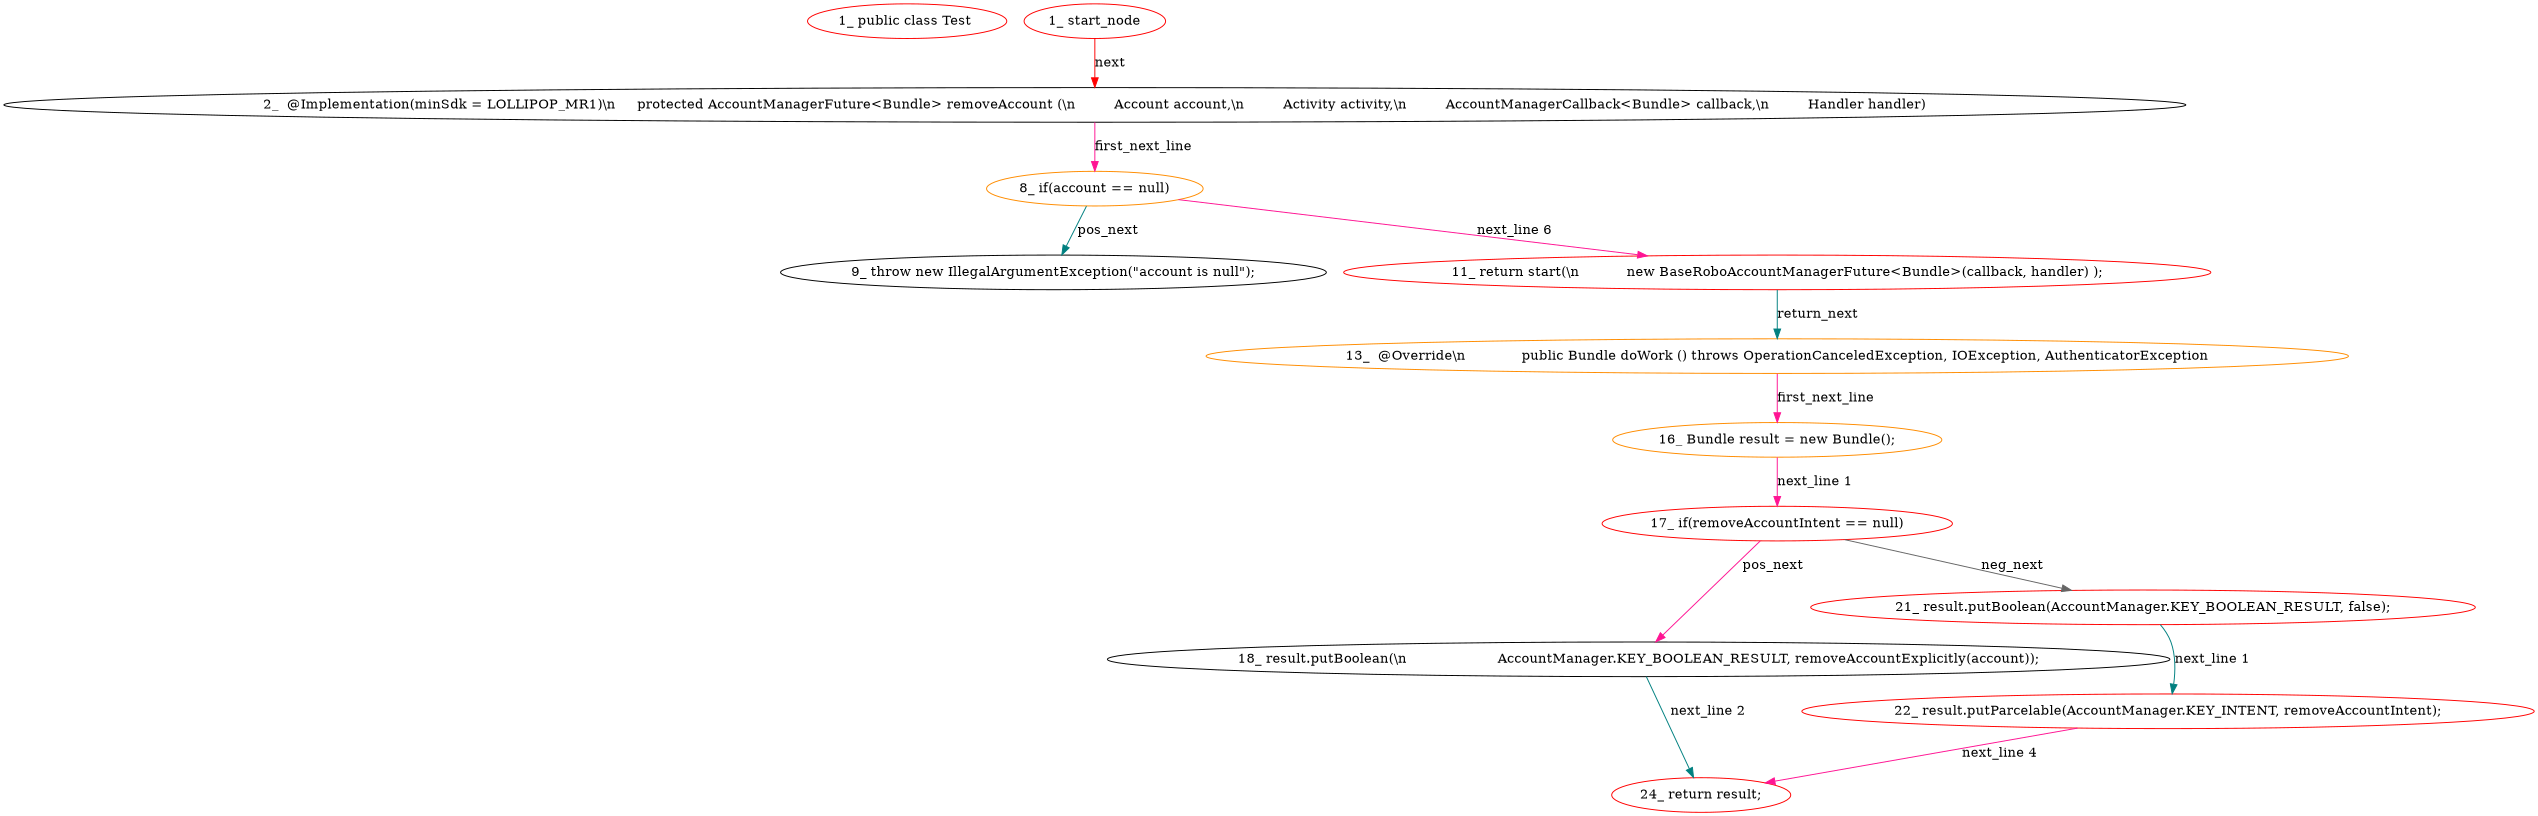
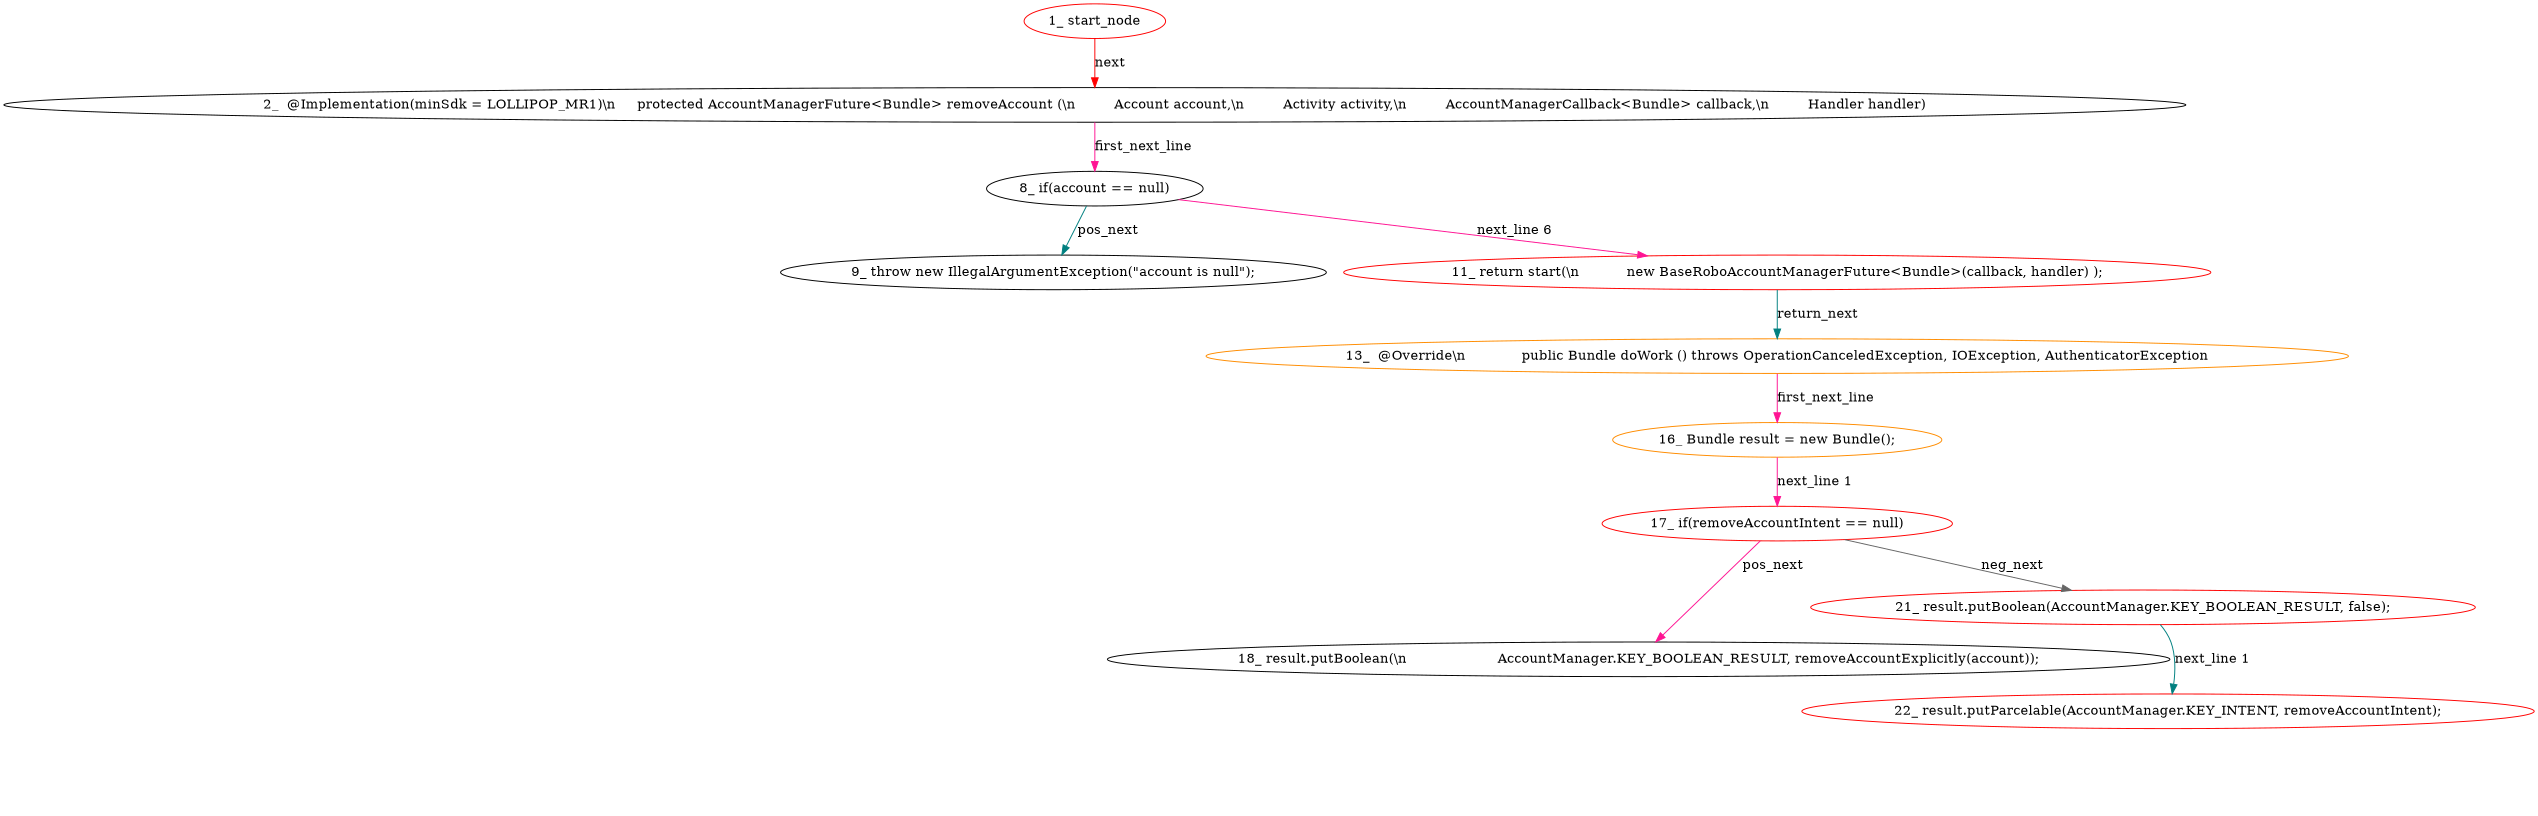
node "1_ public class Test": removed
node "8_ if(account == null)": color darkorange -> black
node "24_ return result;": removed
